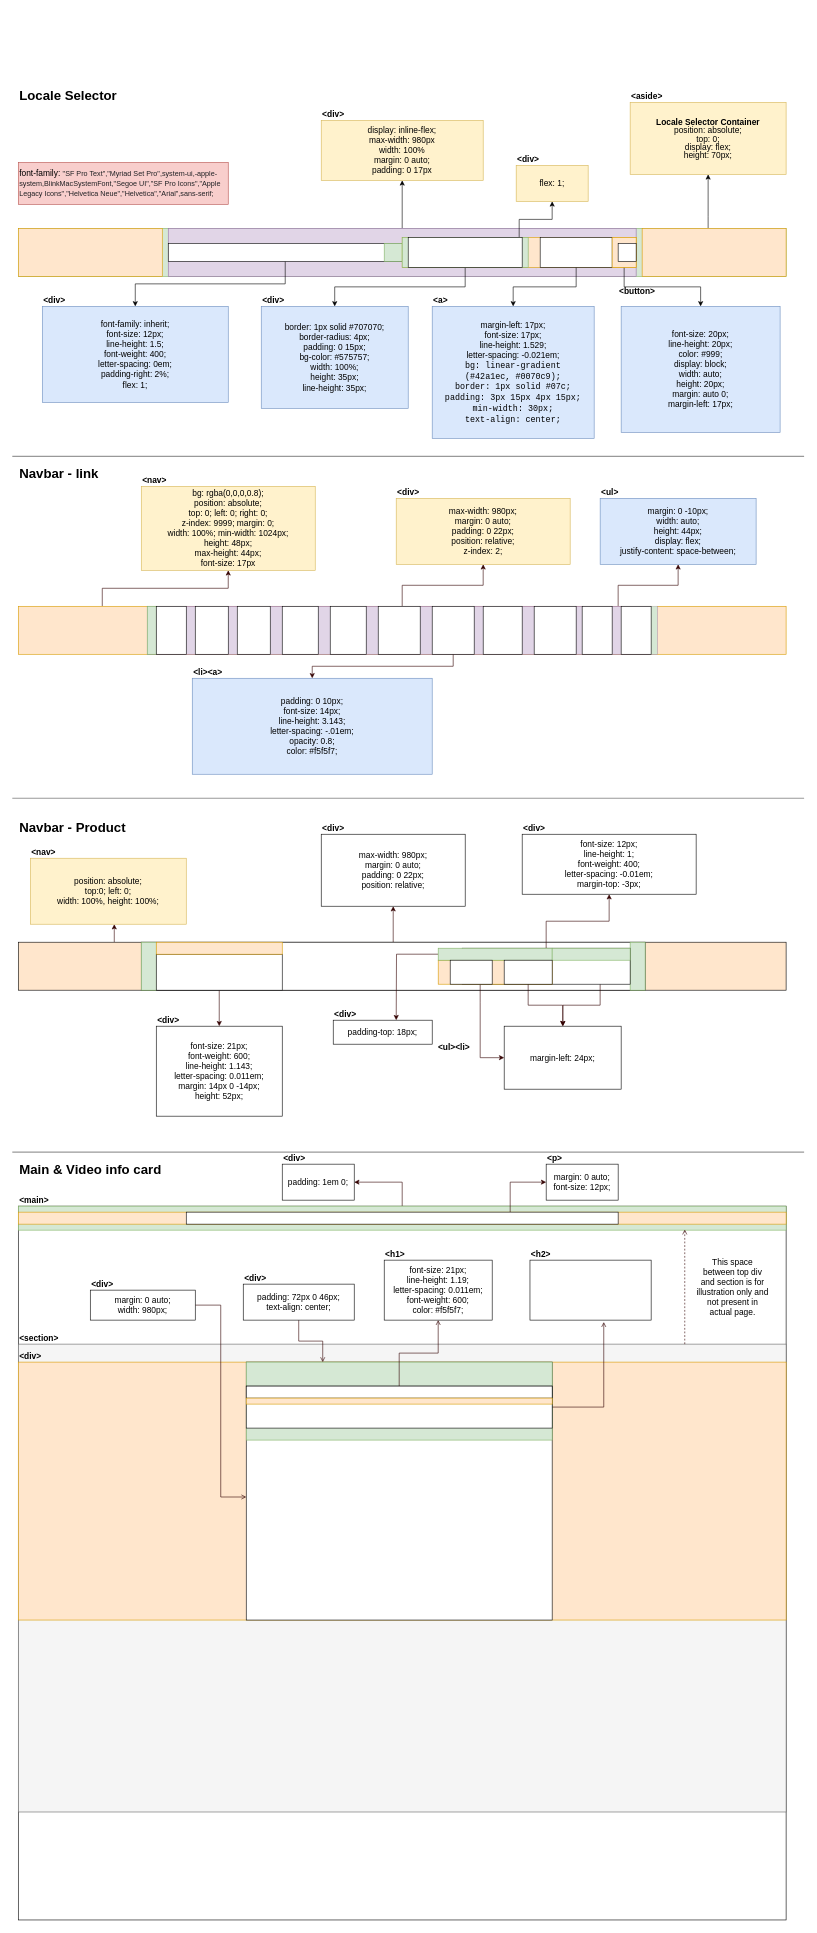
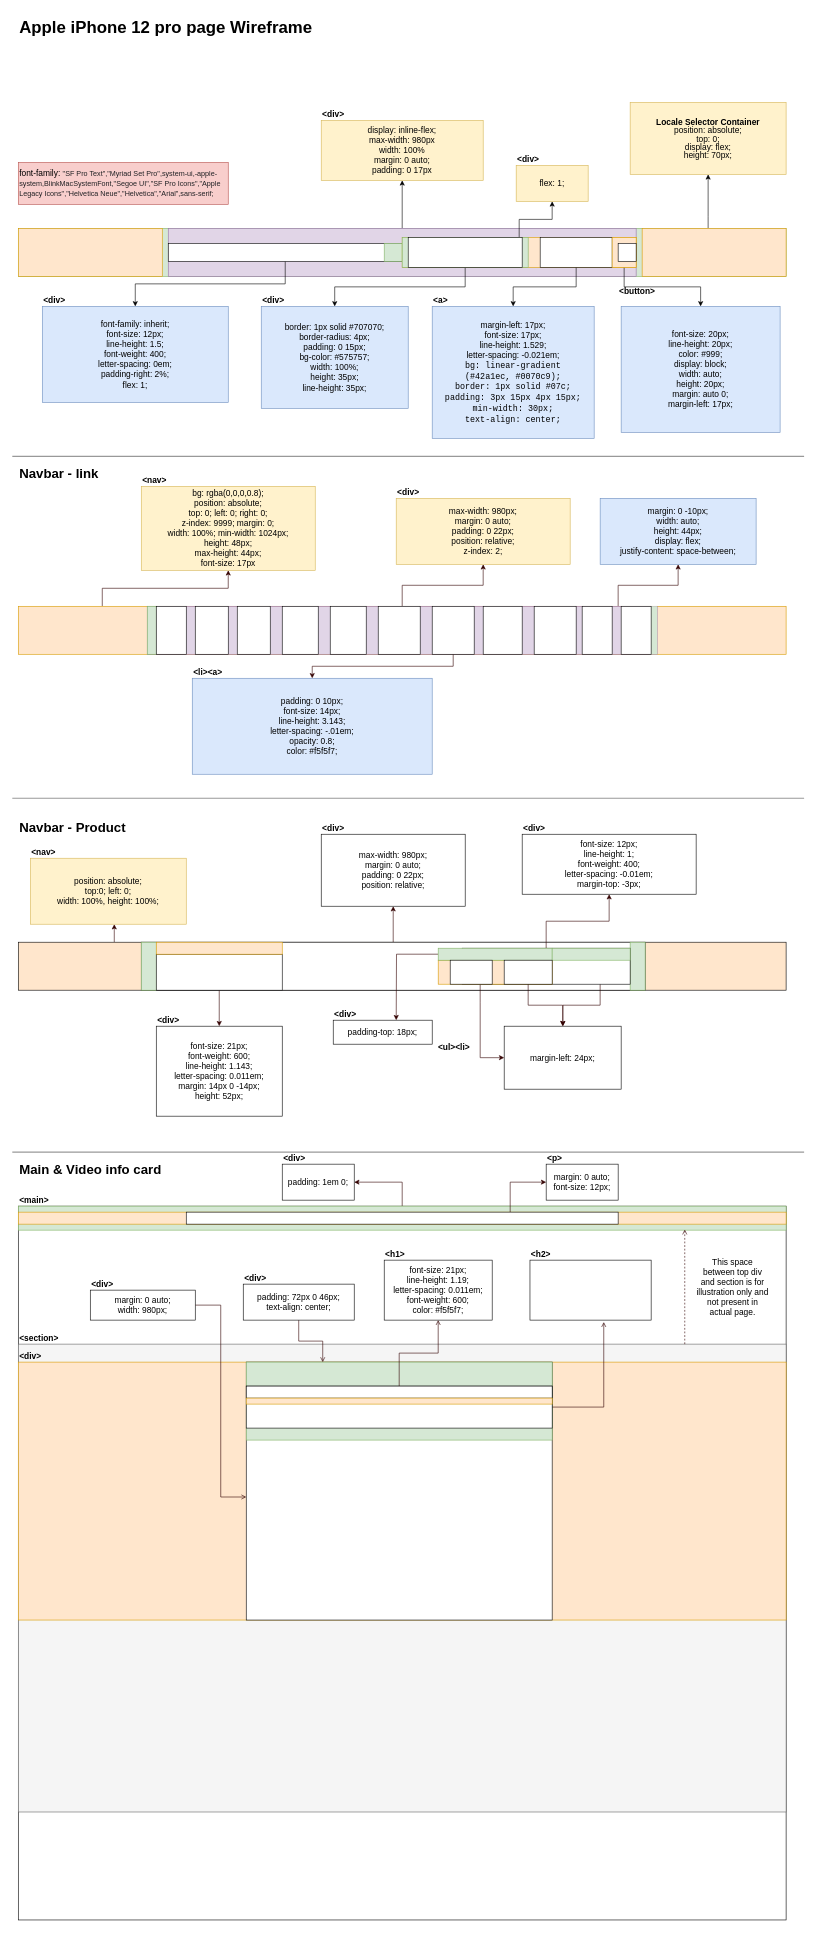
node "Apple iPhone 12 pro page Wireframe": added
node "Locale Selector": removed
node "<aside>": removed
node "<ul>": removed
